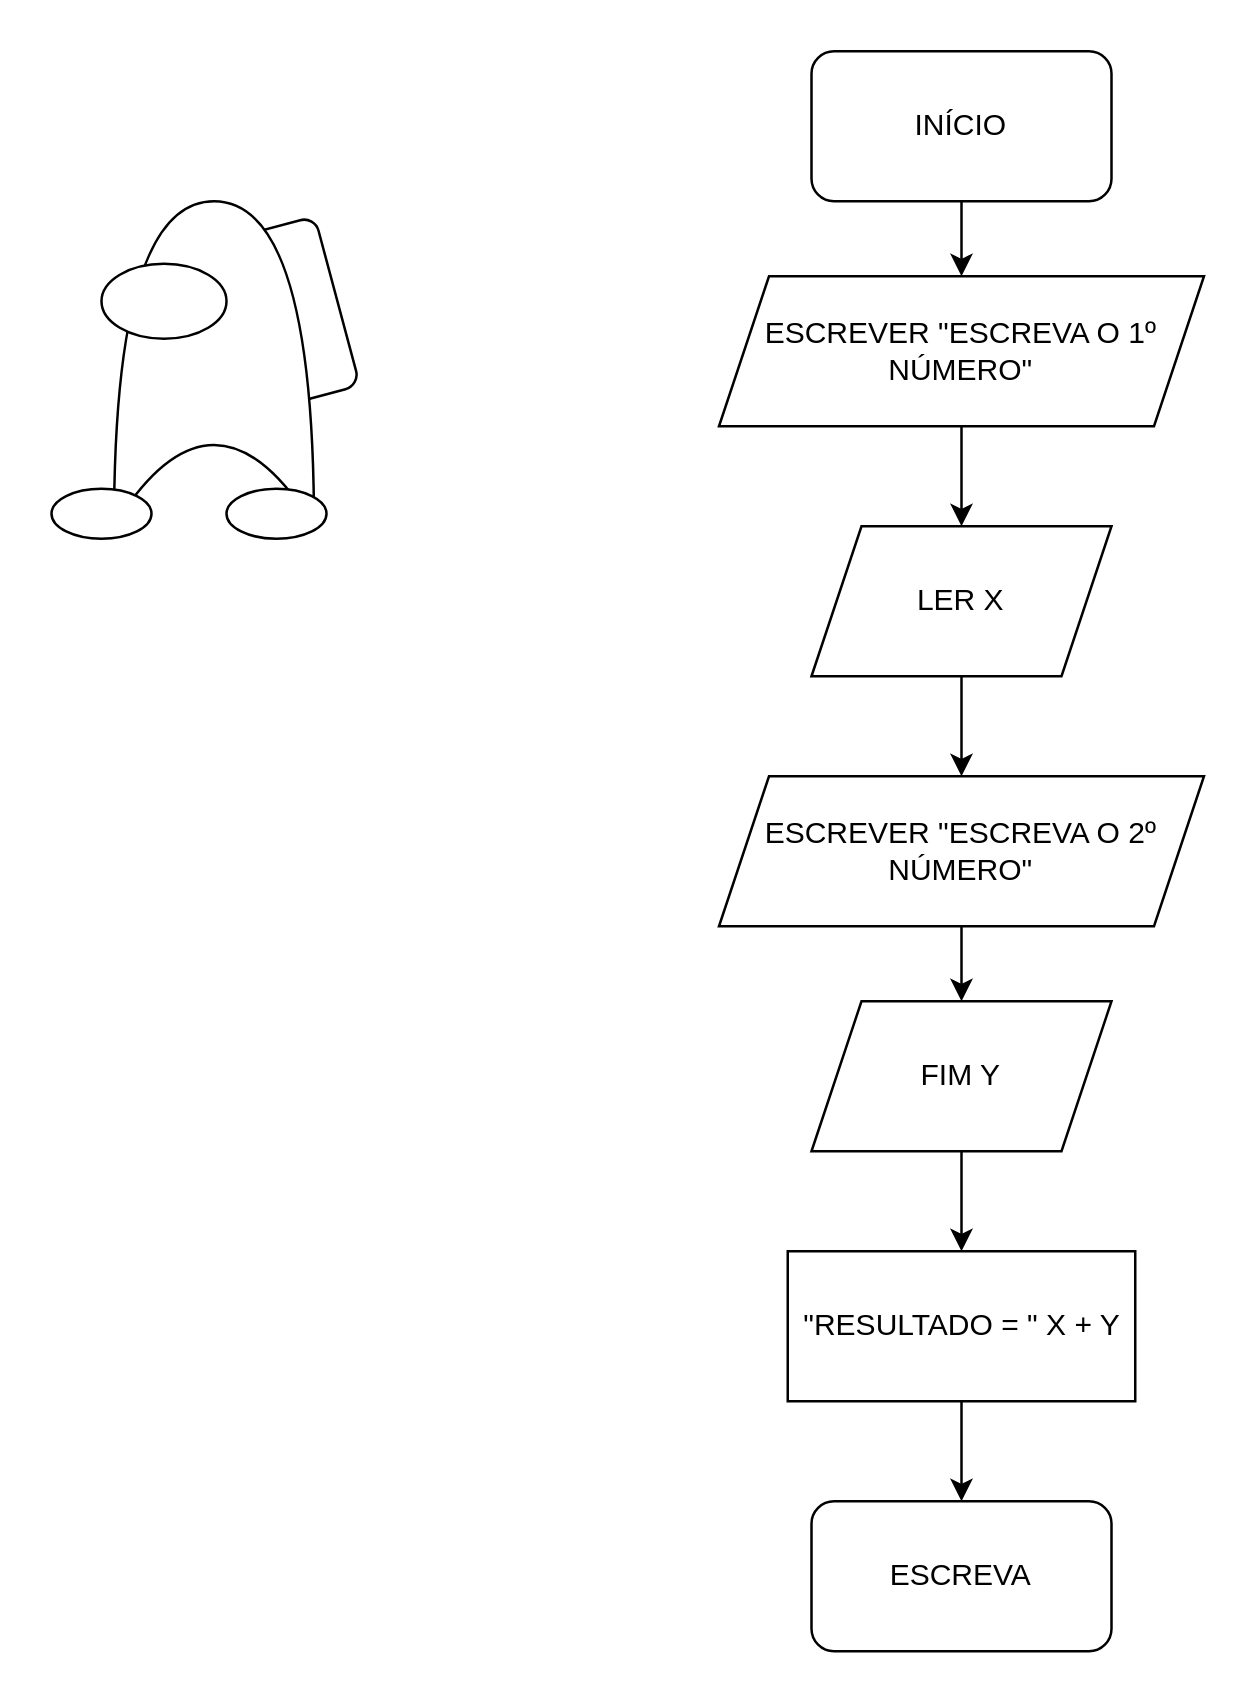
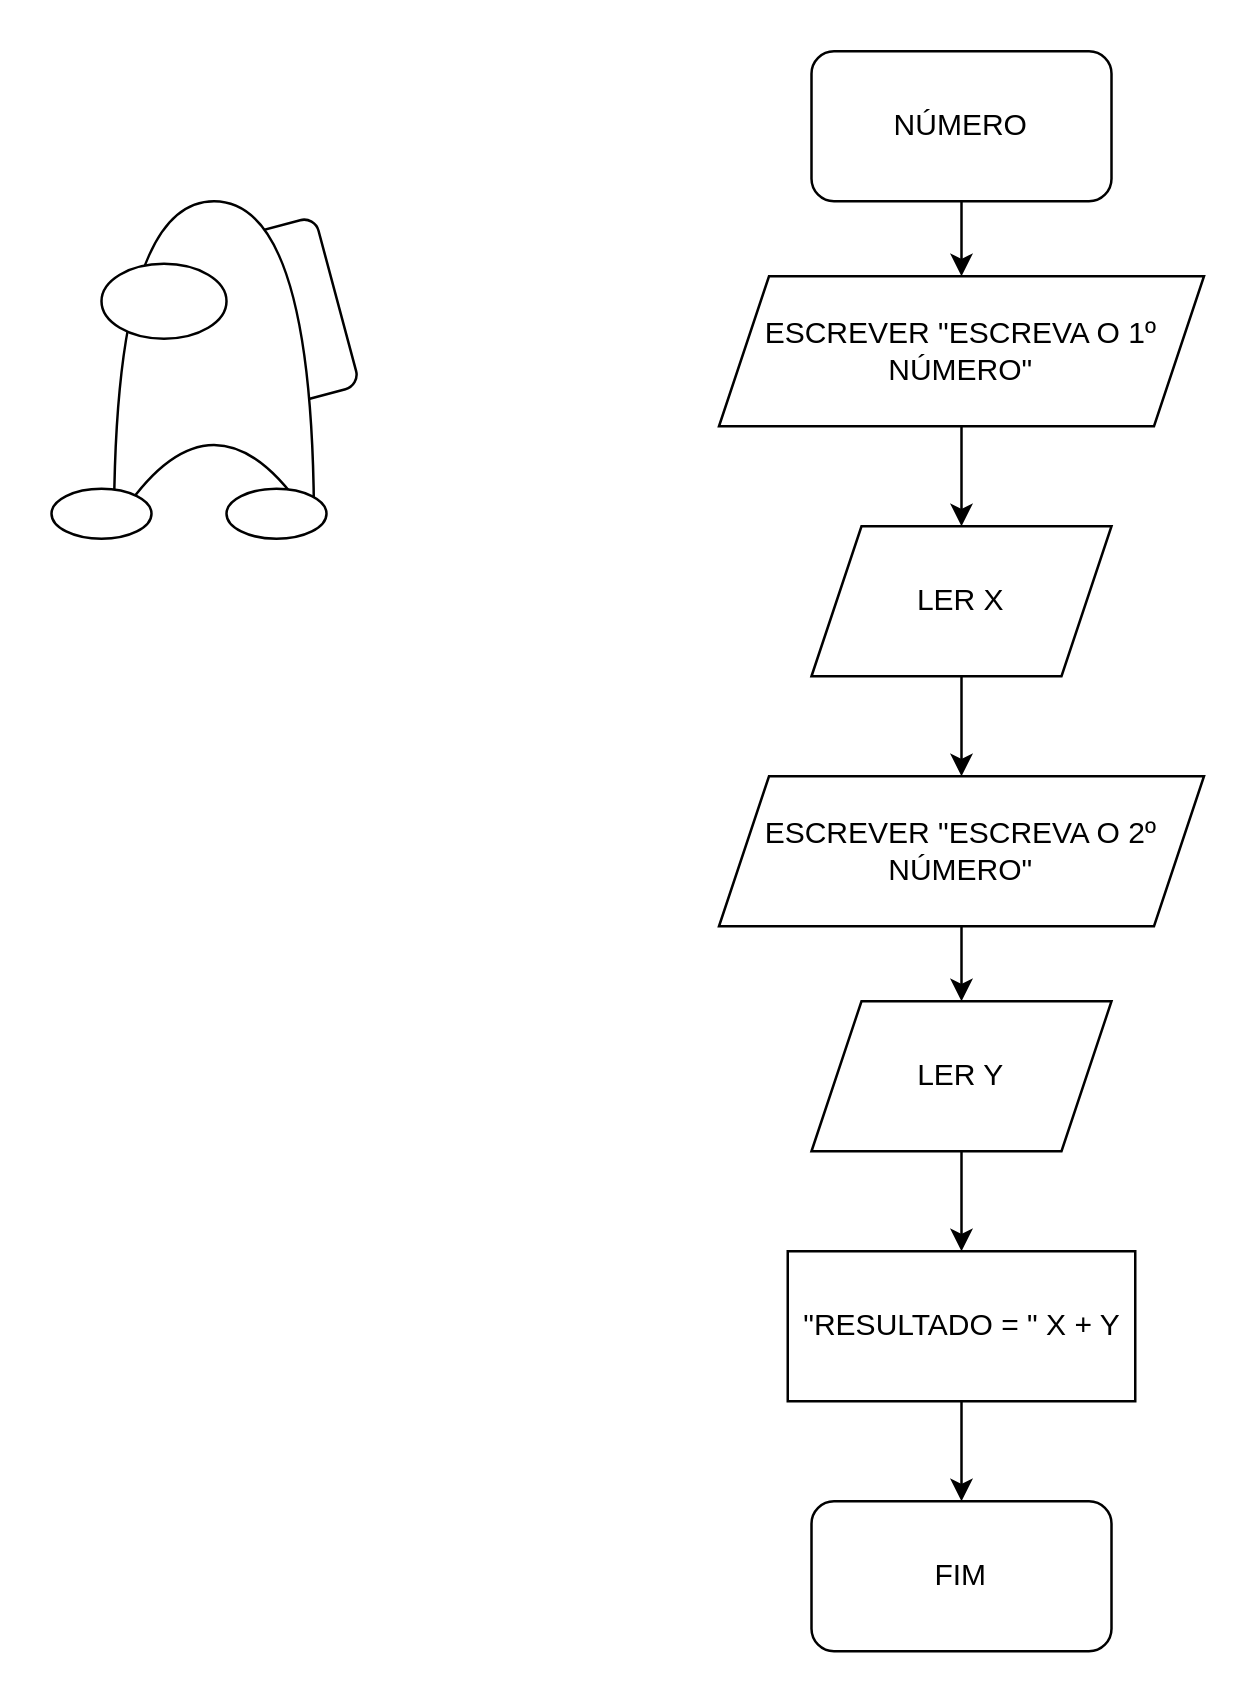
node "INÍCIO": label "INÍCIO" -> "NÚMERO"
node "FIM Y": label "FIM Y" -> "LER Y"
node "ESCREVA": label "ESCREVA" -> "FIM"
